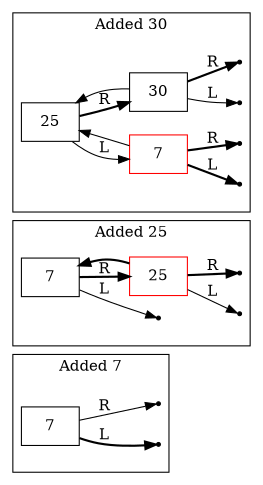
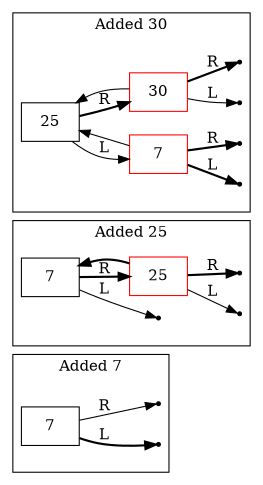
node "30": color black -> red
